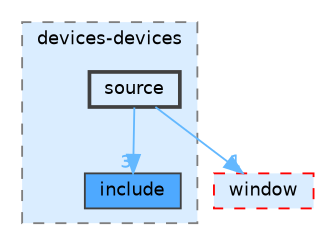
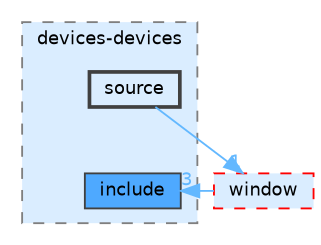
edge "source" -> "include": now "window" -> "include"
